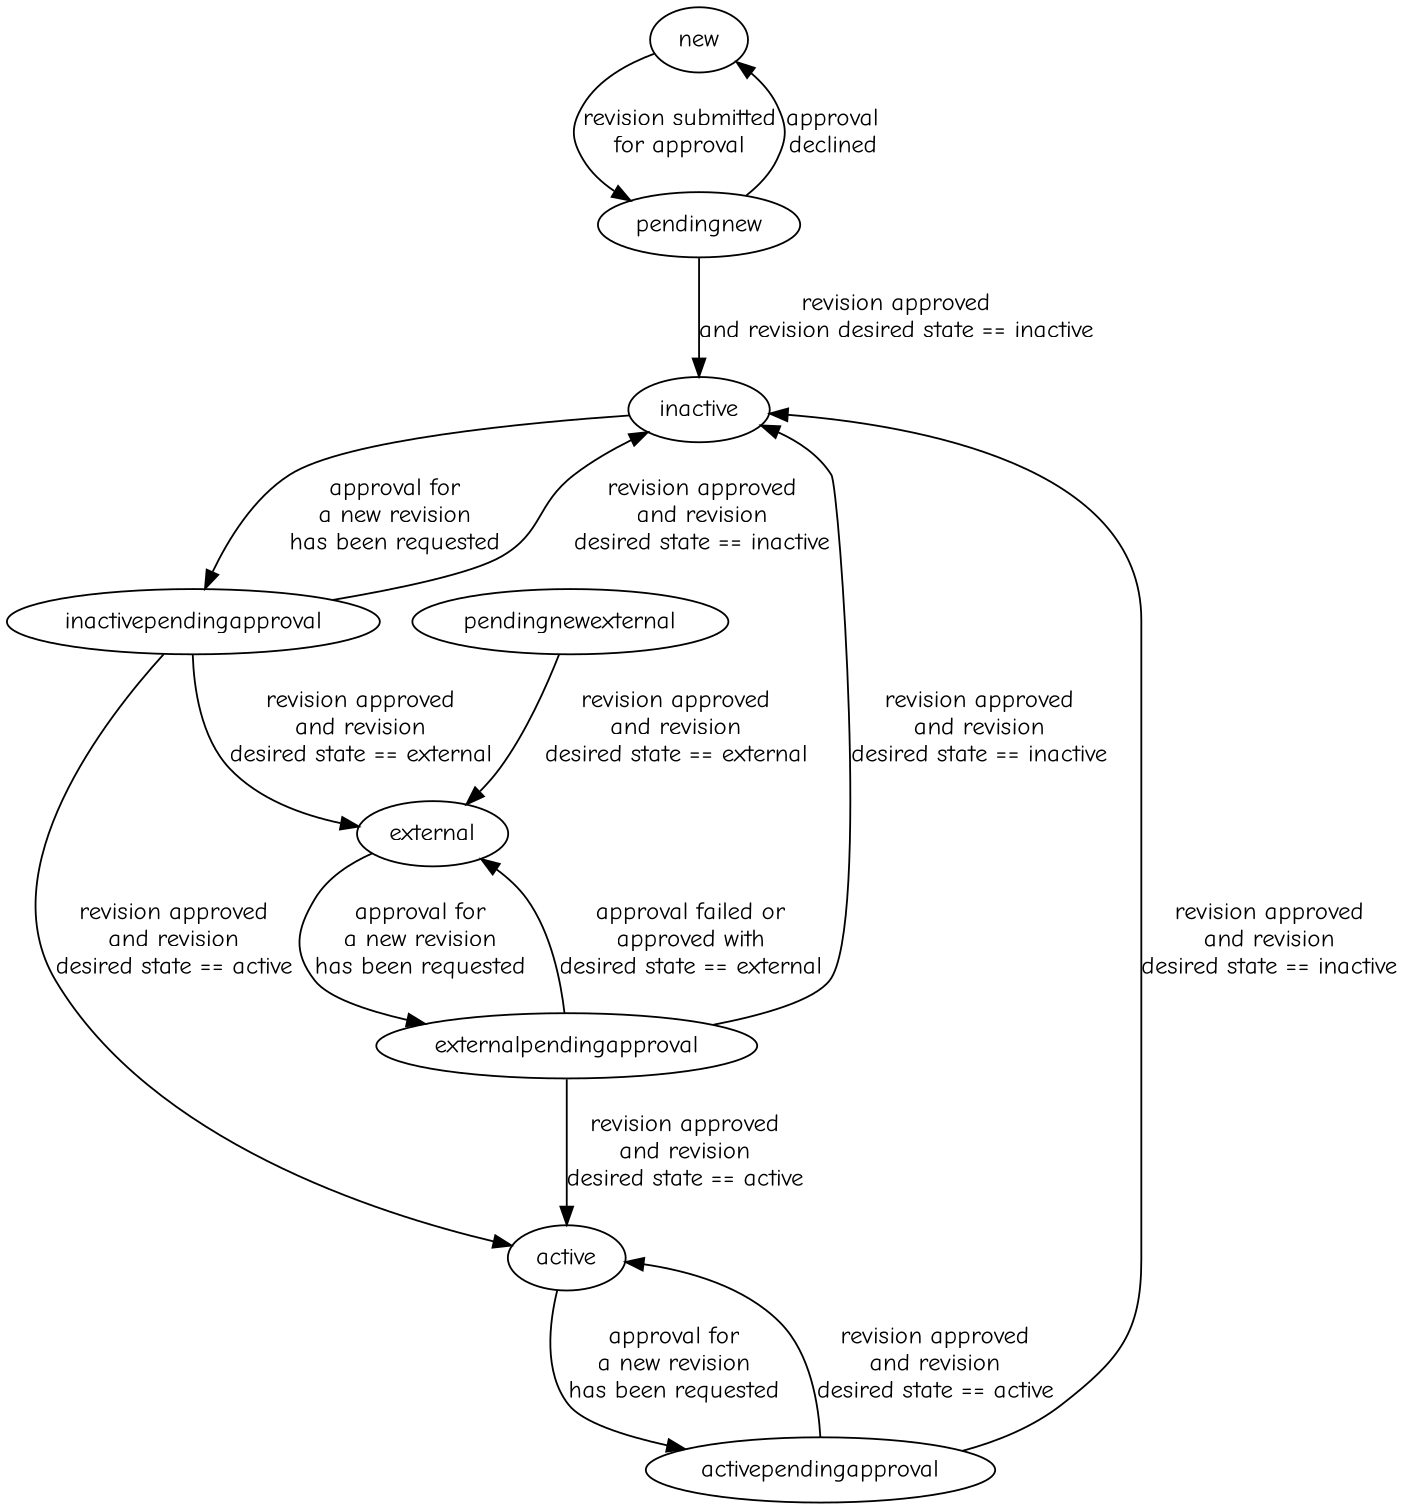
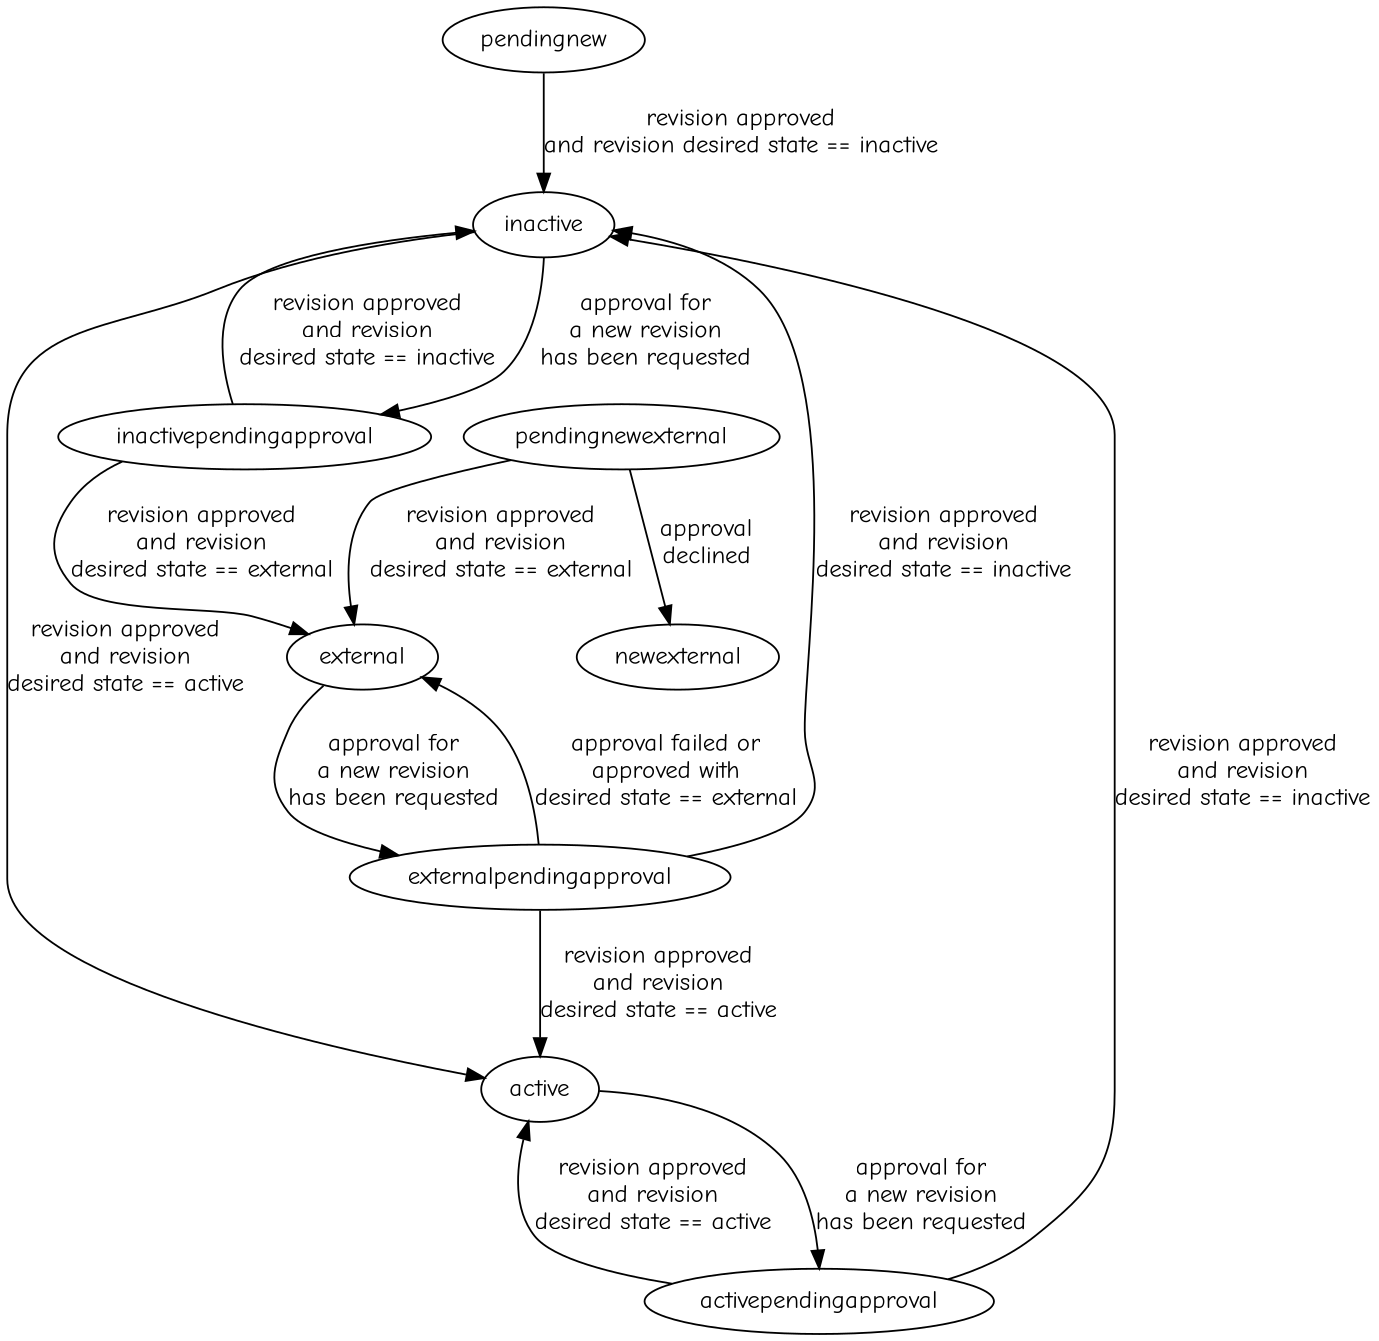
node "new": removed
node "newexternal": added
edge "inactivependingapproval" -> "active": now "inactive" -> "active"
